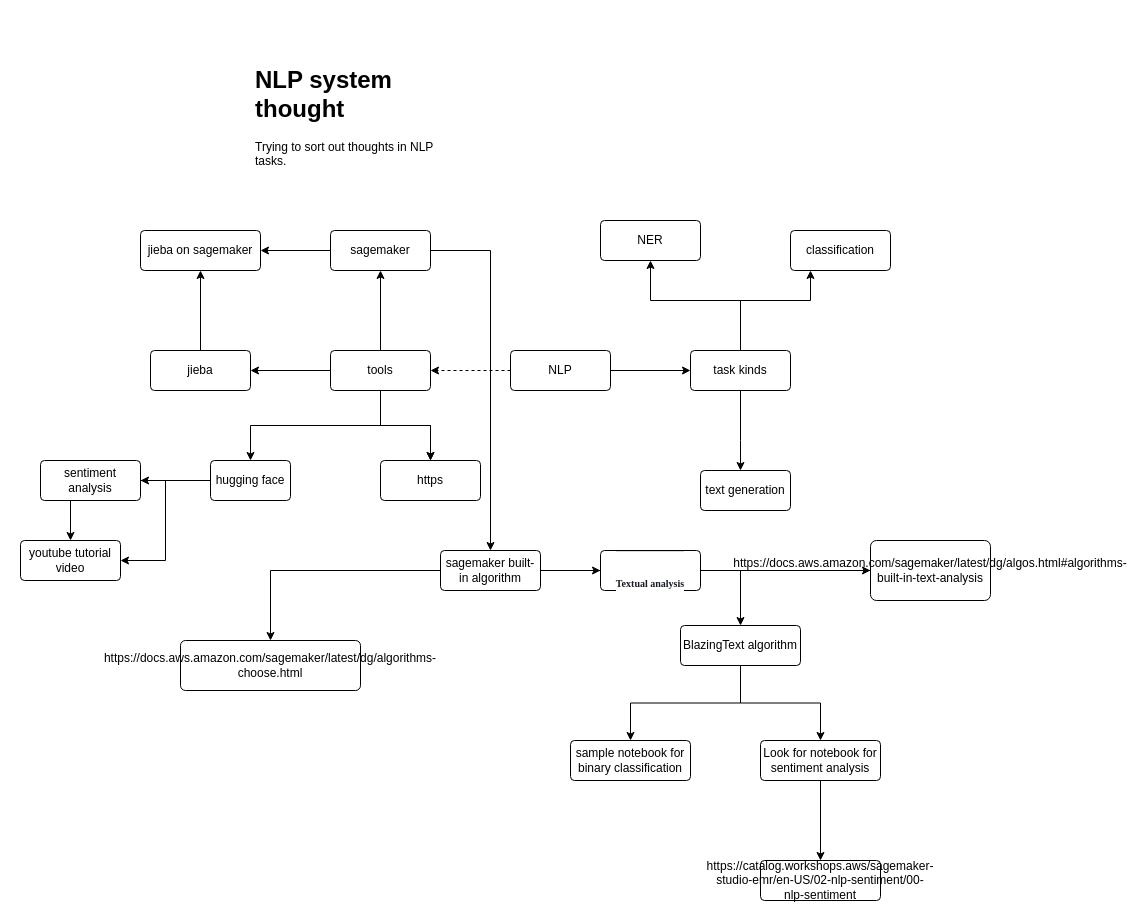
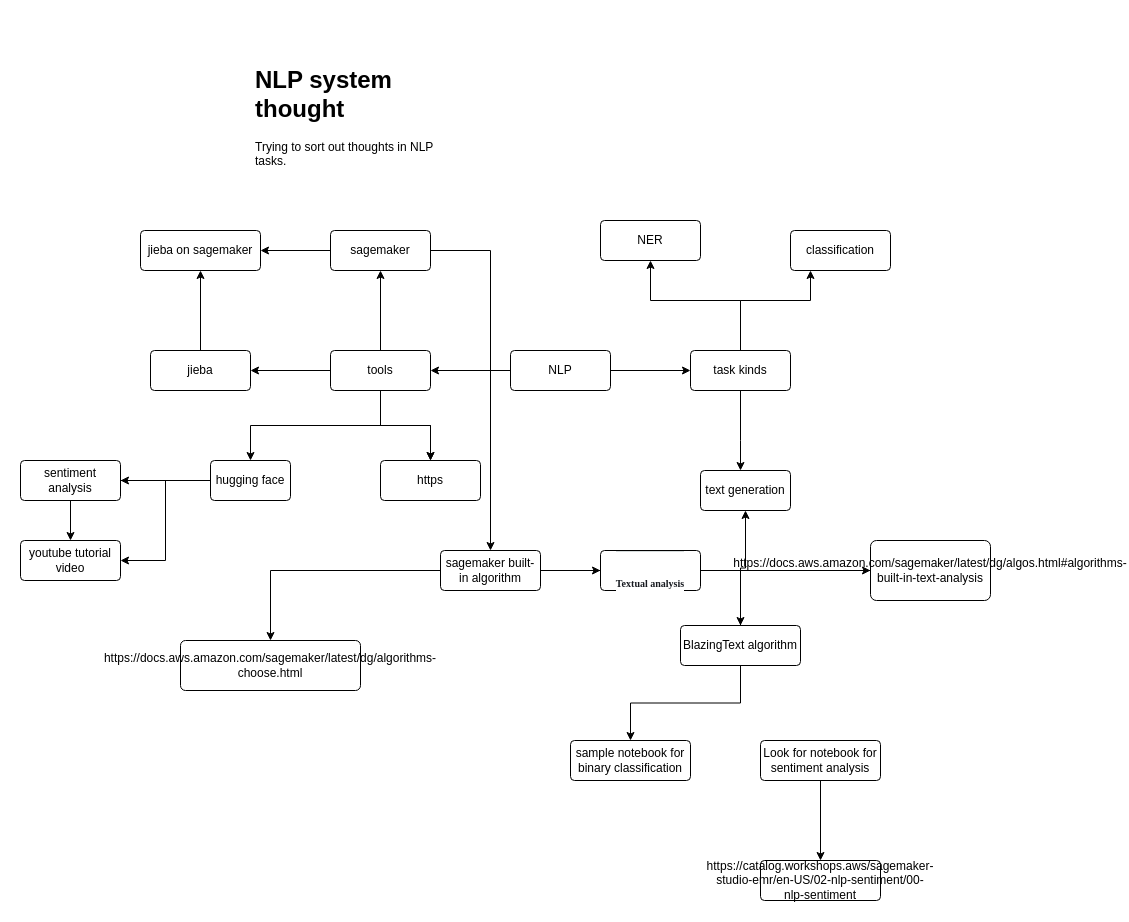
edge "NLP" -> "tools": style dashed -> solid
node "sentiment analysis": moved (91, 481) -> (71, 481)
edge "BlazingText algorithm" -> "Look for notebook for sentiment analysis": now "BlazingText algorithm" -> "text generation"
